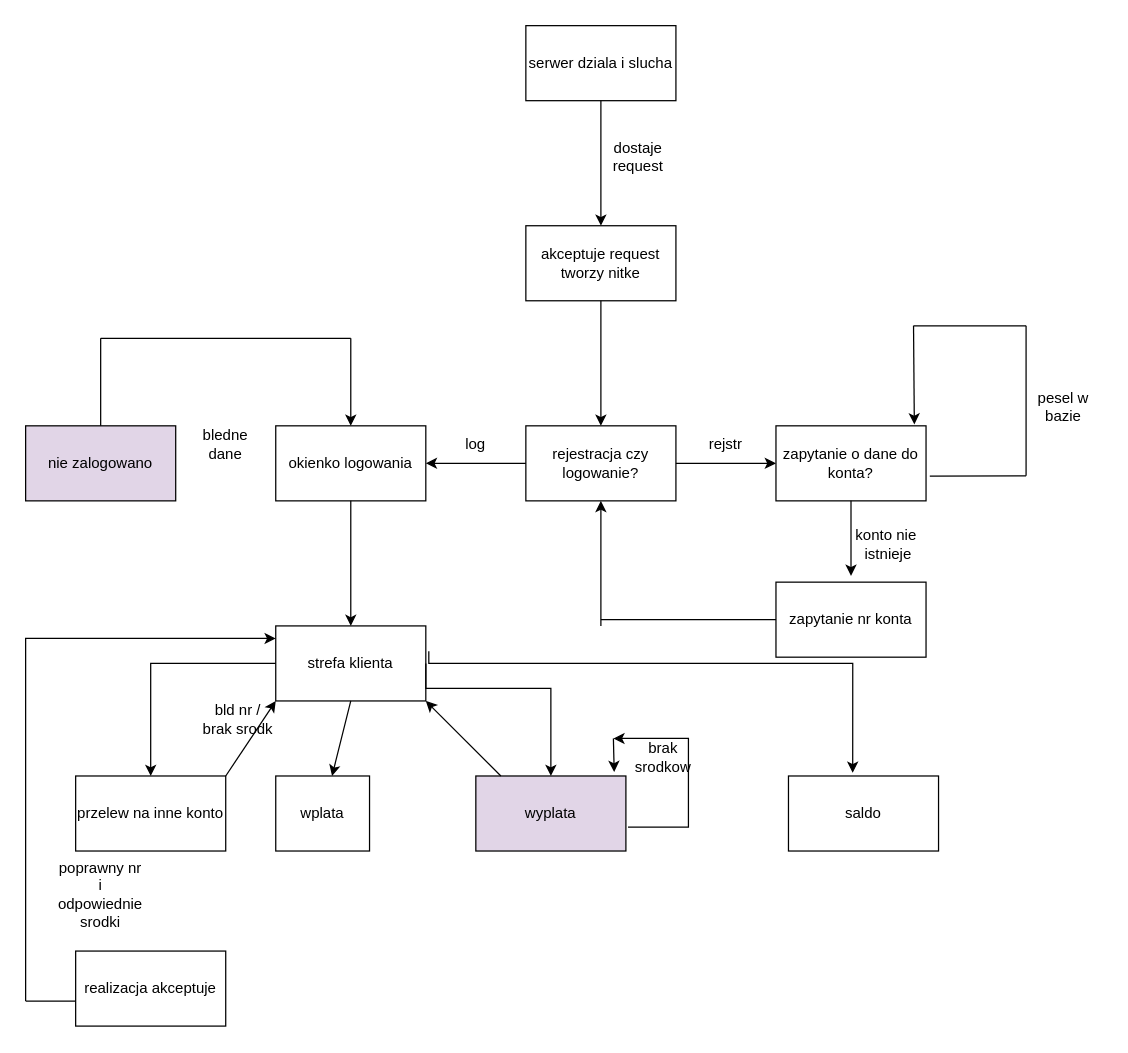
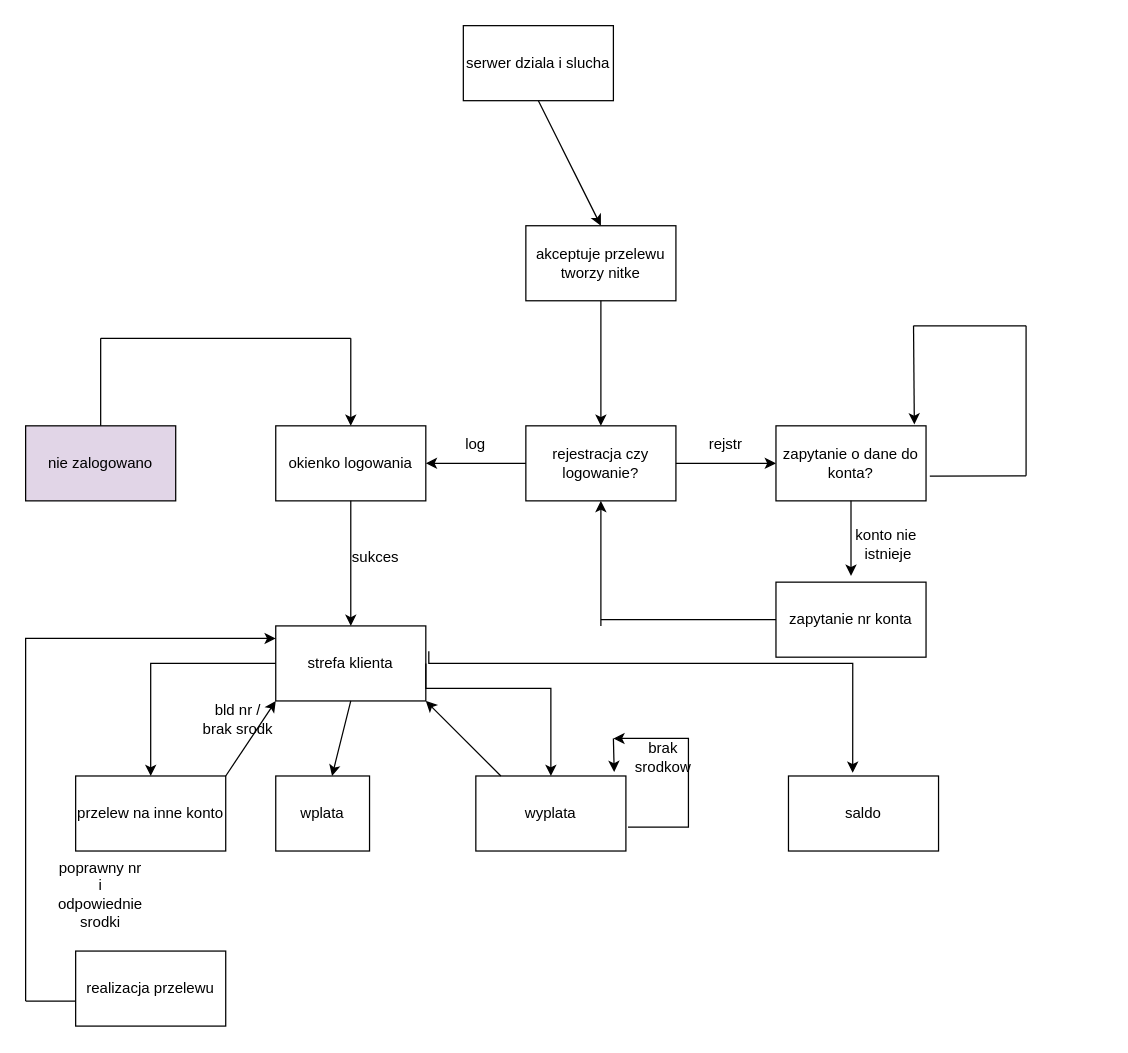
node "serwer dziala i slucha": moved (601, 63) -> (538, 63)
node "dostaje request": removed
node "akceptuje request tworzy nitke": label "akceptuje request tworzy nitke" -> "akceptuje przelewu tworzy nitke"
node "pesel w bazie": removed
node "bledne dane": removed
node "sukces": added
node "wyplata": fillcolor #e1d5e7 -> #ffffff
node "realizacja akceptuje": label "realizacja akceptuje" -> "realizacja przelewu"
